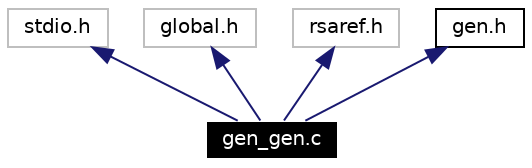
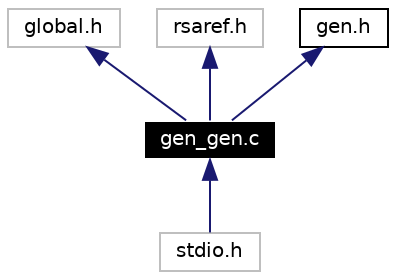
edge "gen_gen.c" -> "stdio.h": reversed
